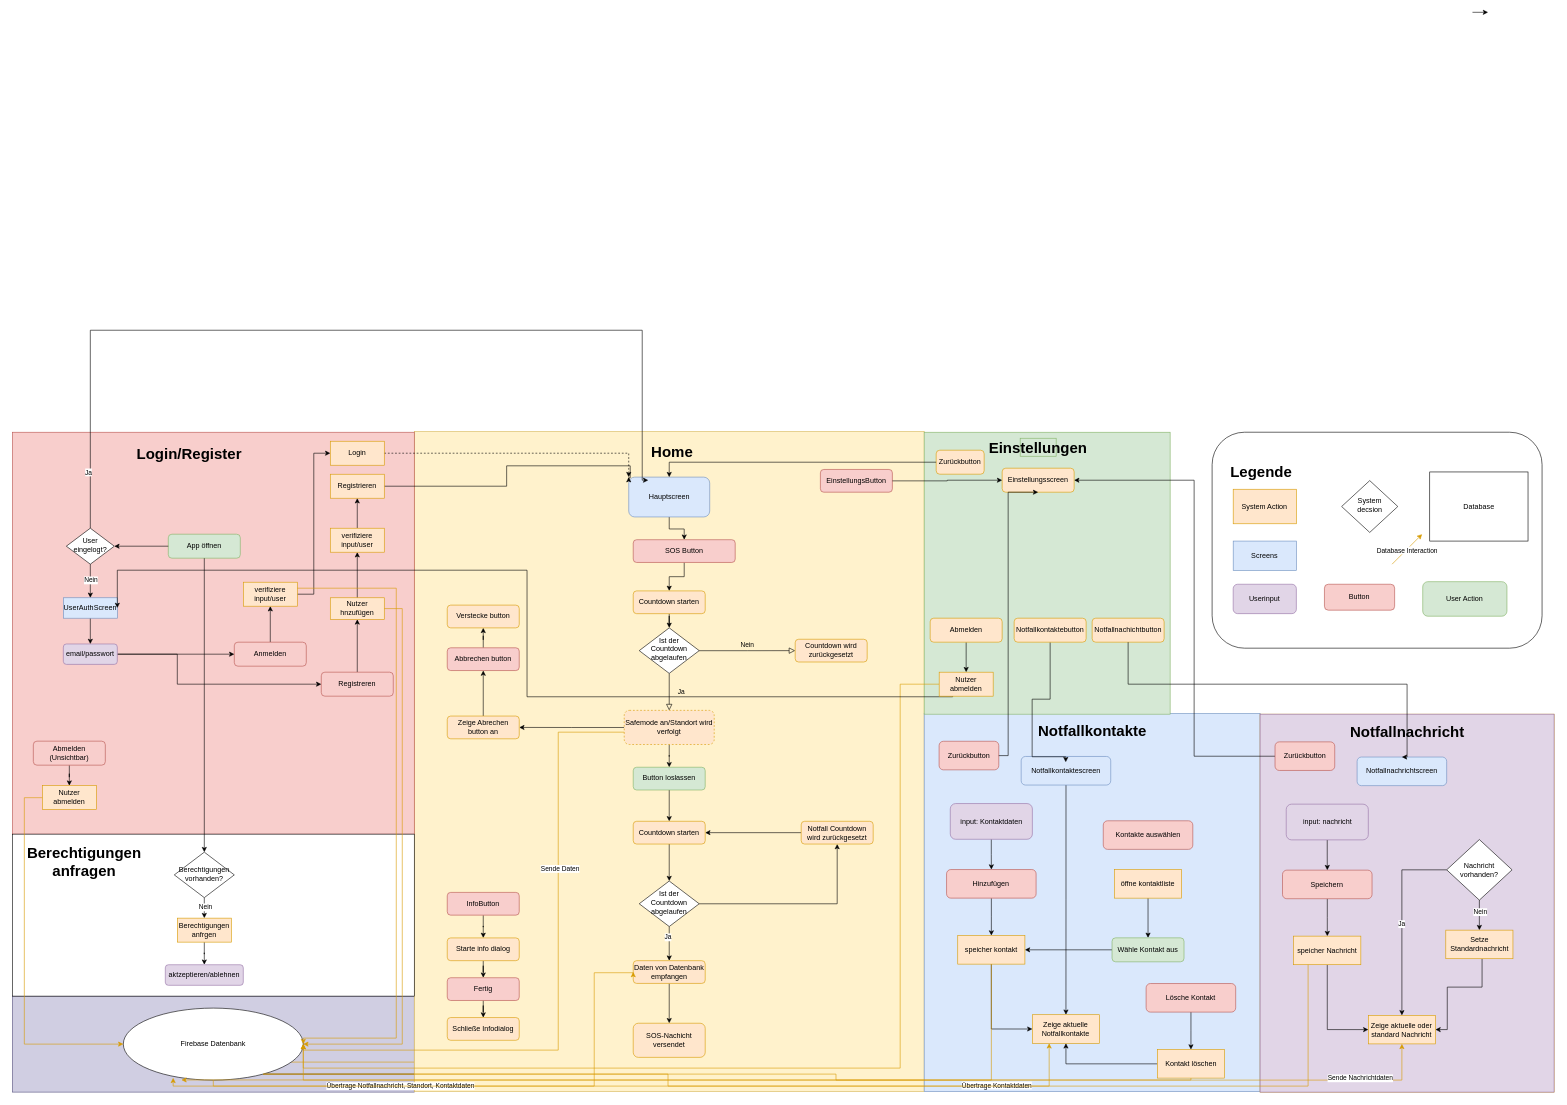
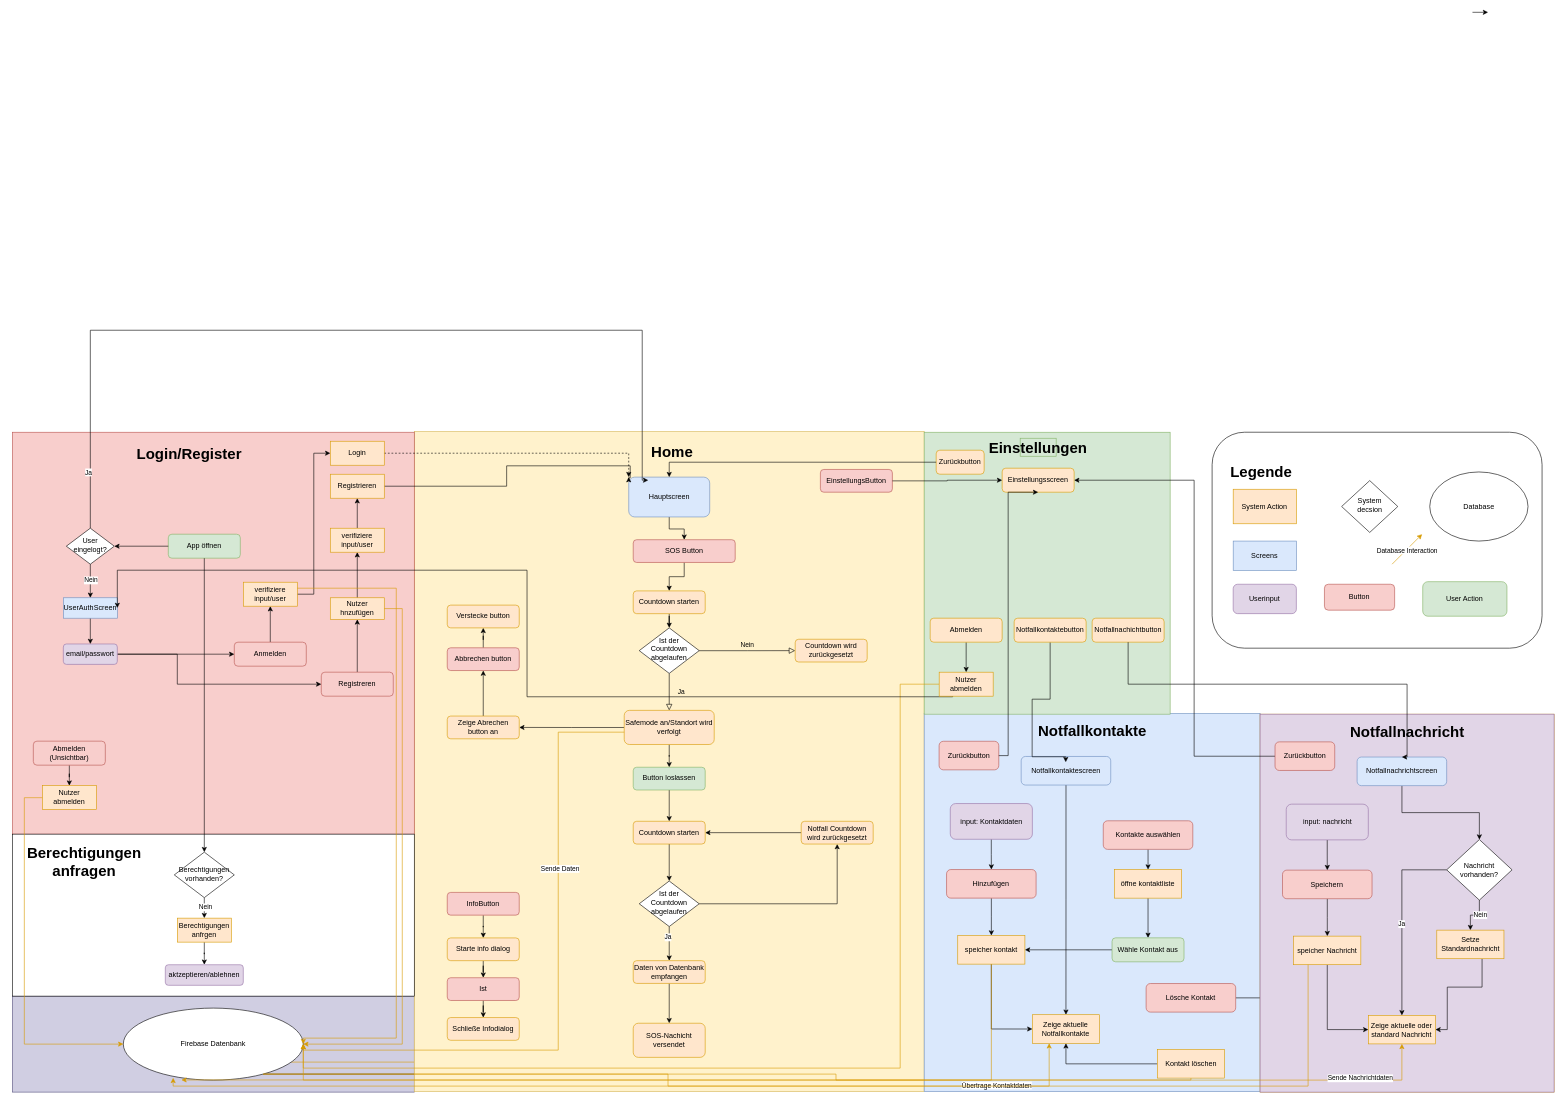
node "Database": shape rectangle -> ellipse
node "Safemode an/Standort wird verfolgt": style dashed -> solid
edge "Notfallnachrichtscreen" -> "Nachricht vorhanden?": added
edge "Kontakte auswählen" -> "öffne kontaktliste": added
node "Setze Standardnachricht": moved (1480, 945) -> (1471, 945)
node "Fertig": label "Fertig" -> "Ist"
edge "Firebase Datenbank" -> "Daten von Datenbank empfangen": removed, label "Übertrage Notfallnachricht, Standort, Kontaktdaten"
edge "Lösche Kontakt" -> "Kontakt löschen": now "Lösche Kontakt" -> "Zeige aktuelle oder standard Nachricht"
